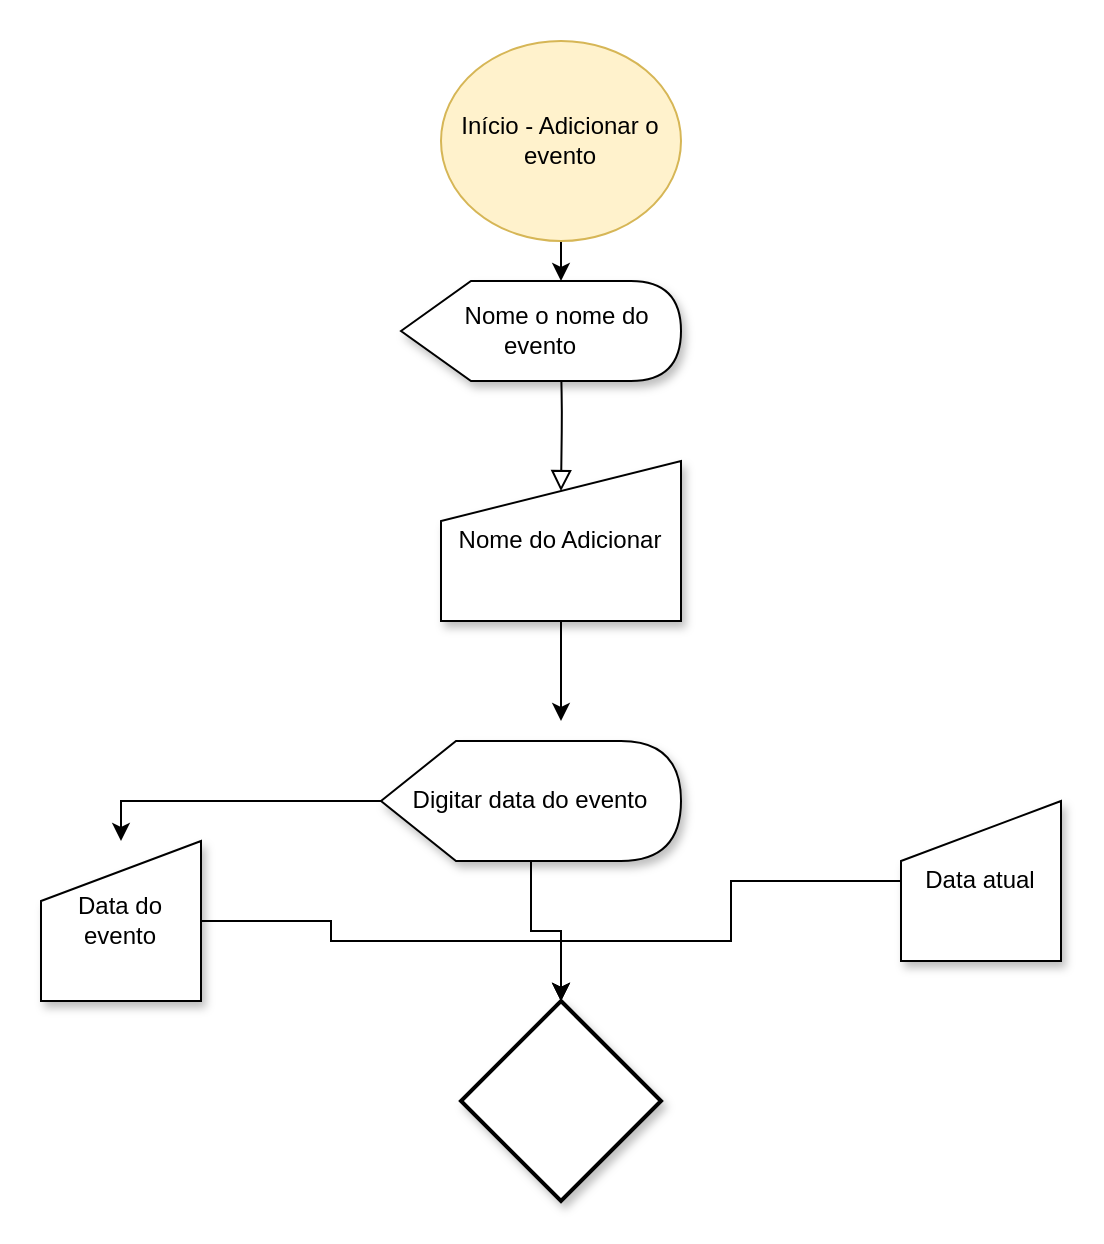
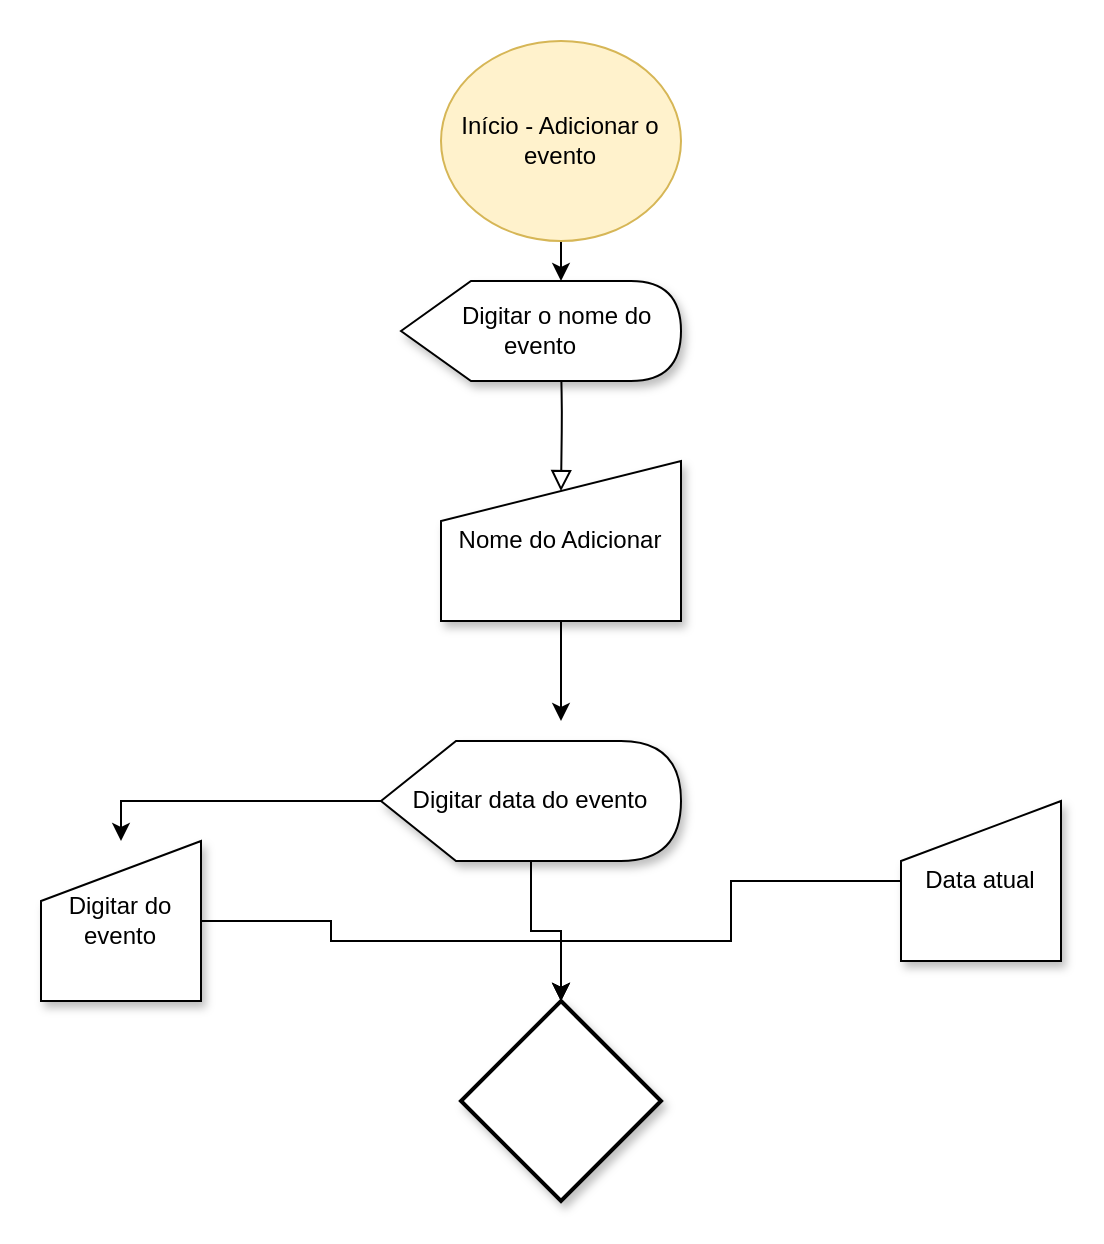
node "Nome o nome do evento": label "Nome o nome do evento" -> "Digitar o nome do evento"
node "Data do evento": label "Data do evento" -> "Digitar do evento"
